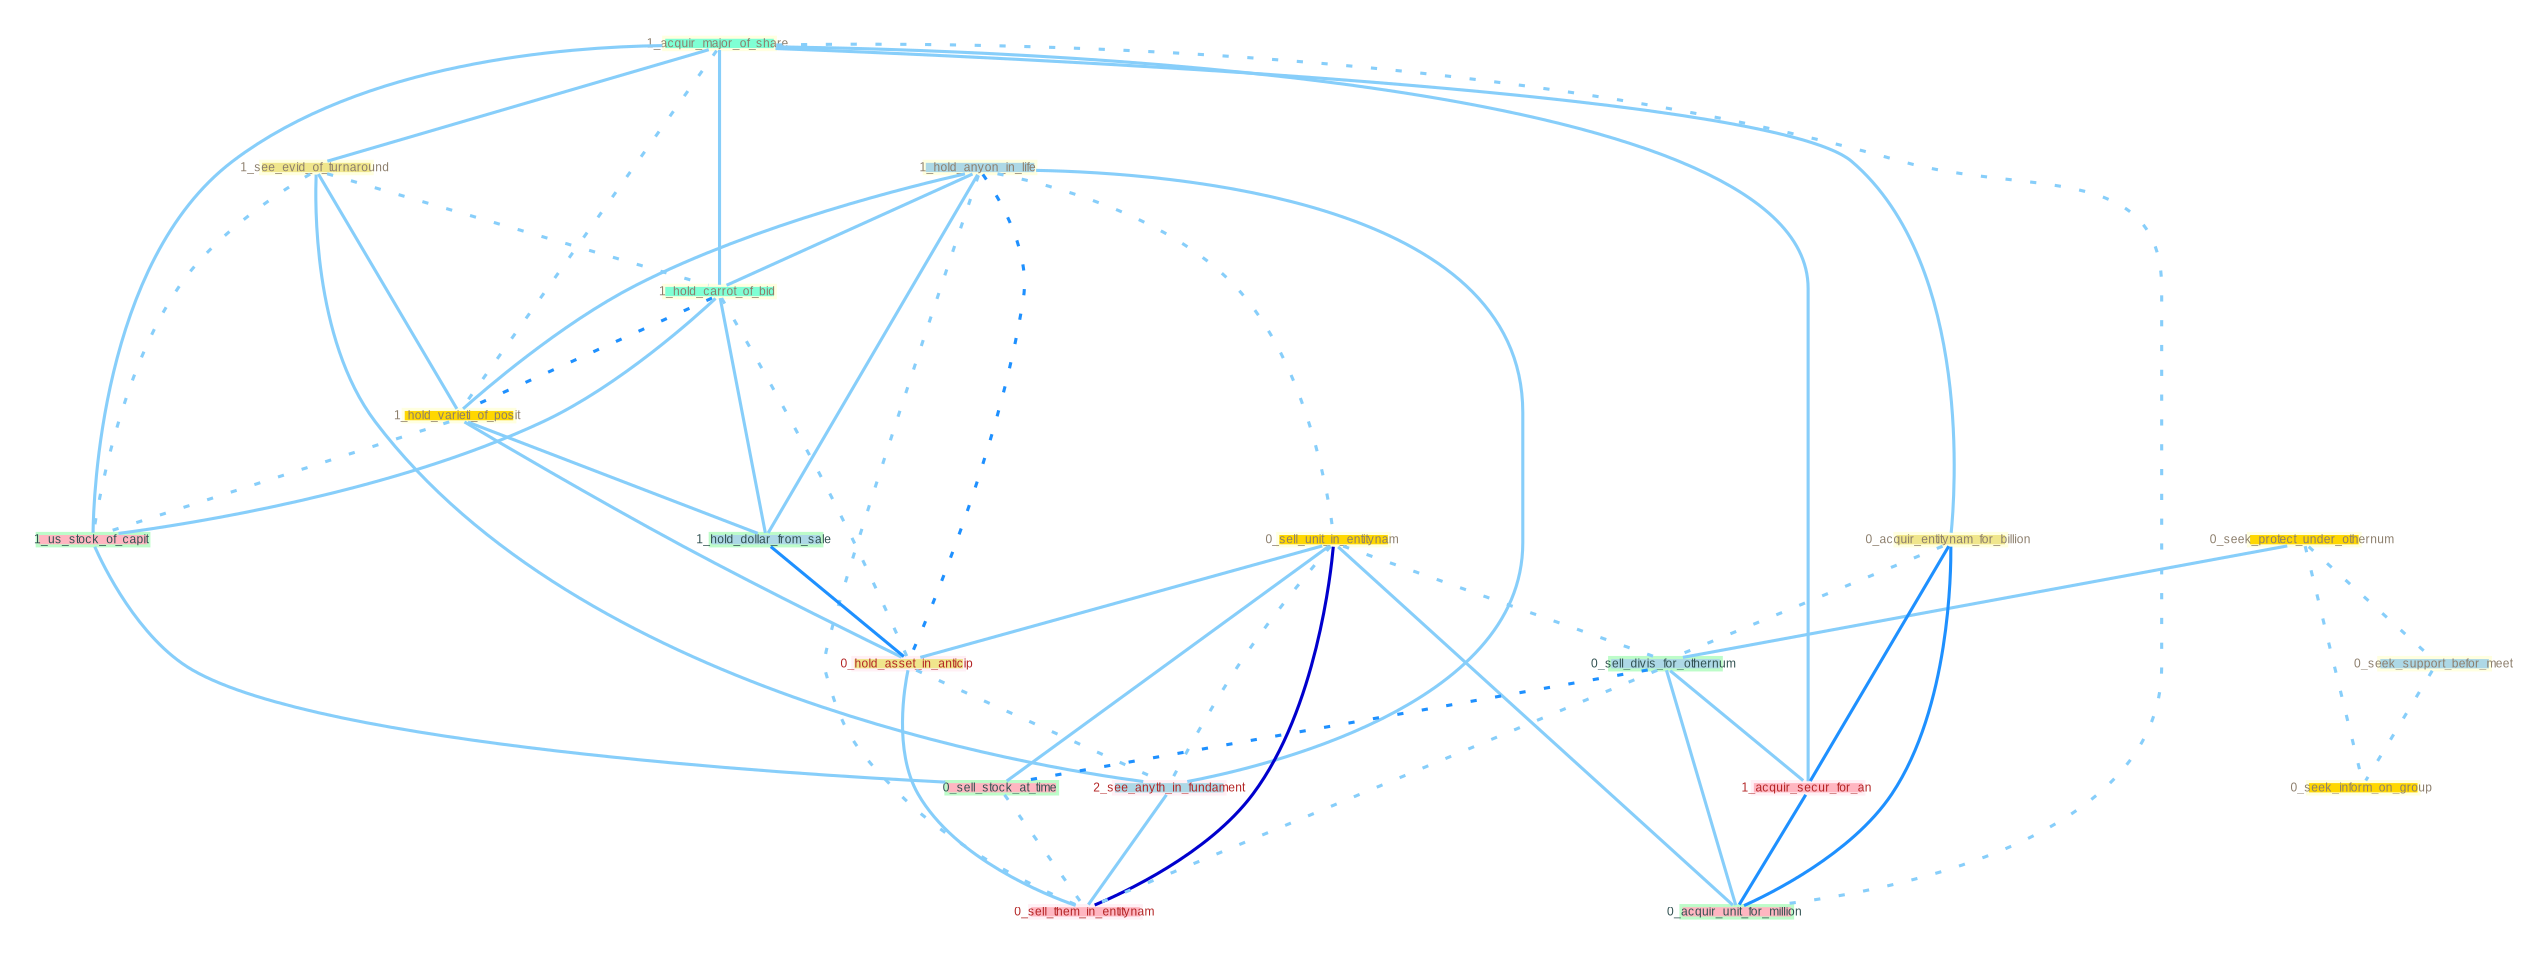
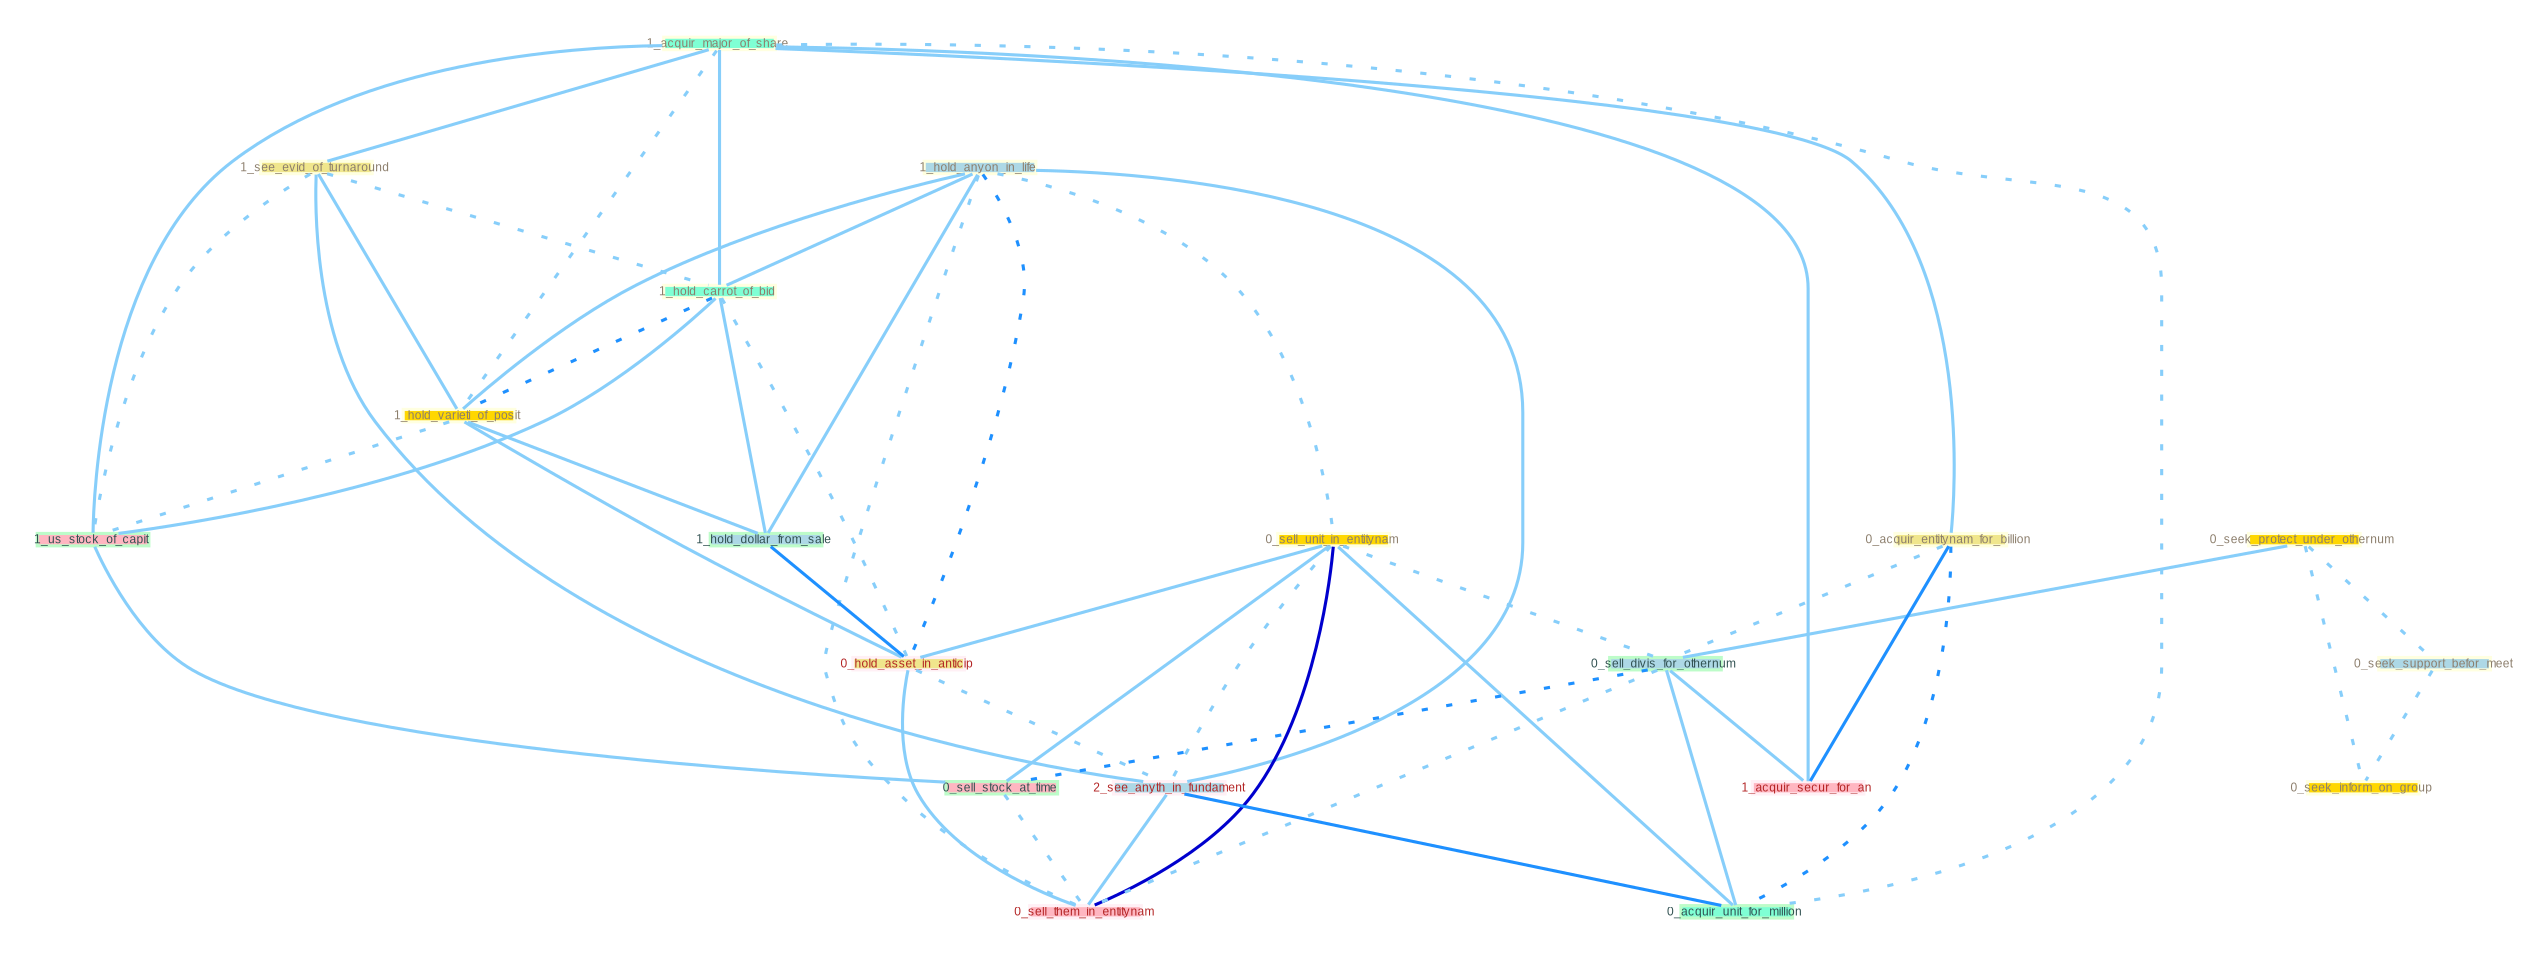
edge "0_acquir_entitynam_for_billion" -- "0_acquir_unit_for_million": style solid -> dotted
edge "1_acquir_secur_for_an" -- "0_acquir_unit_for_million": now "2_see_anyth_in_fundament" -- "0_acquir_unit_for_million"
node "0_acquir_unit_for_million": fillcolor lightpink -> aquamarine
